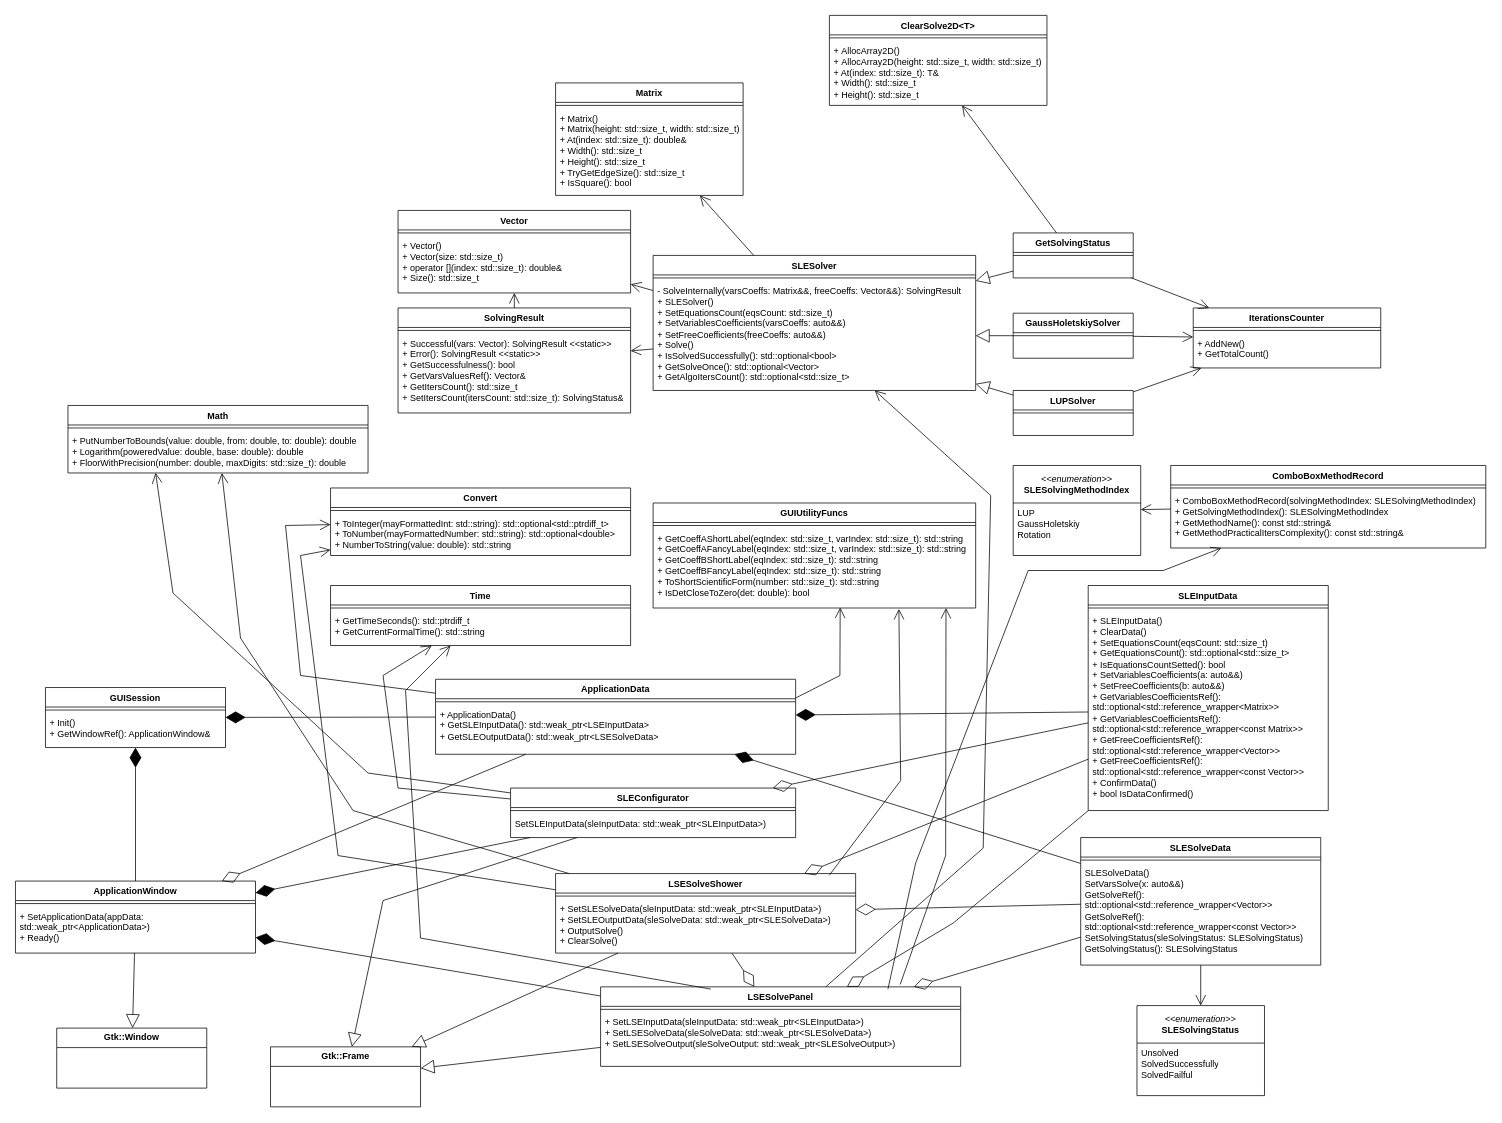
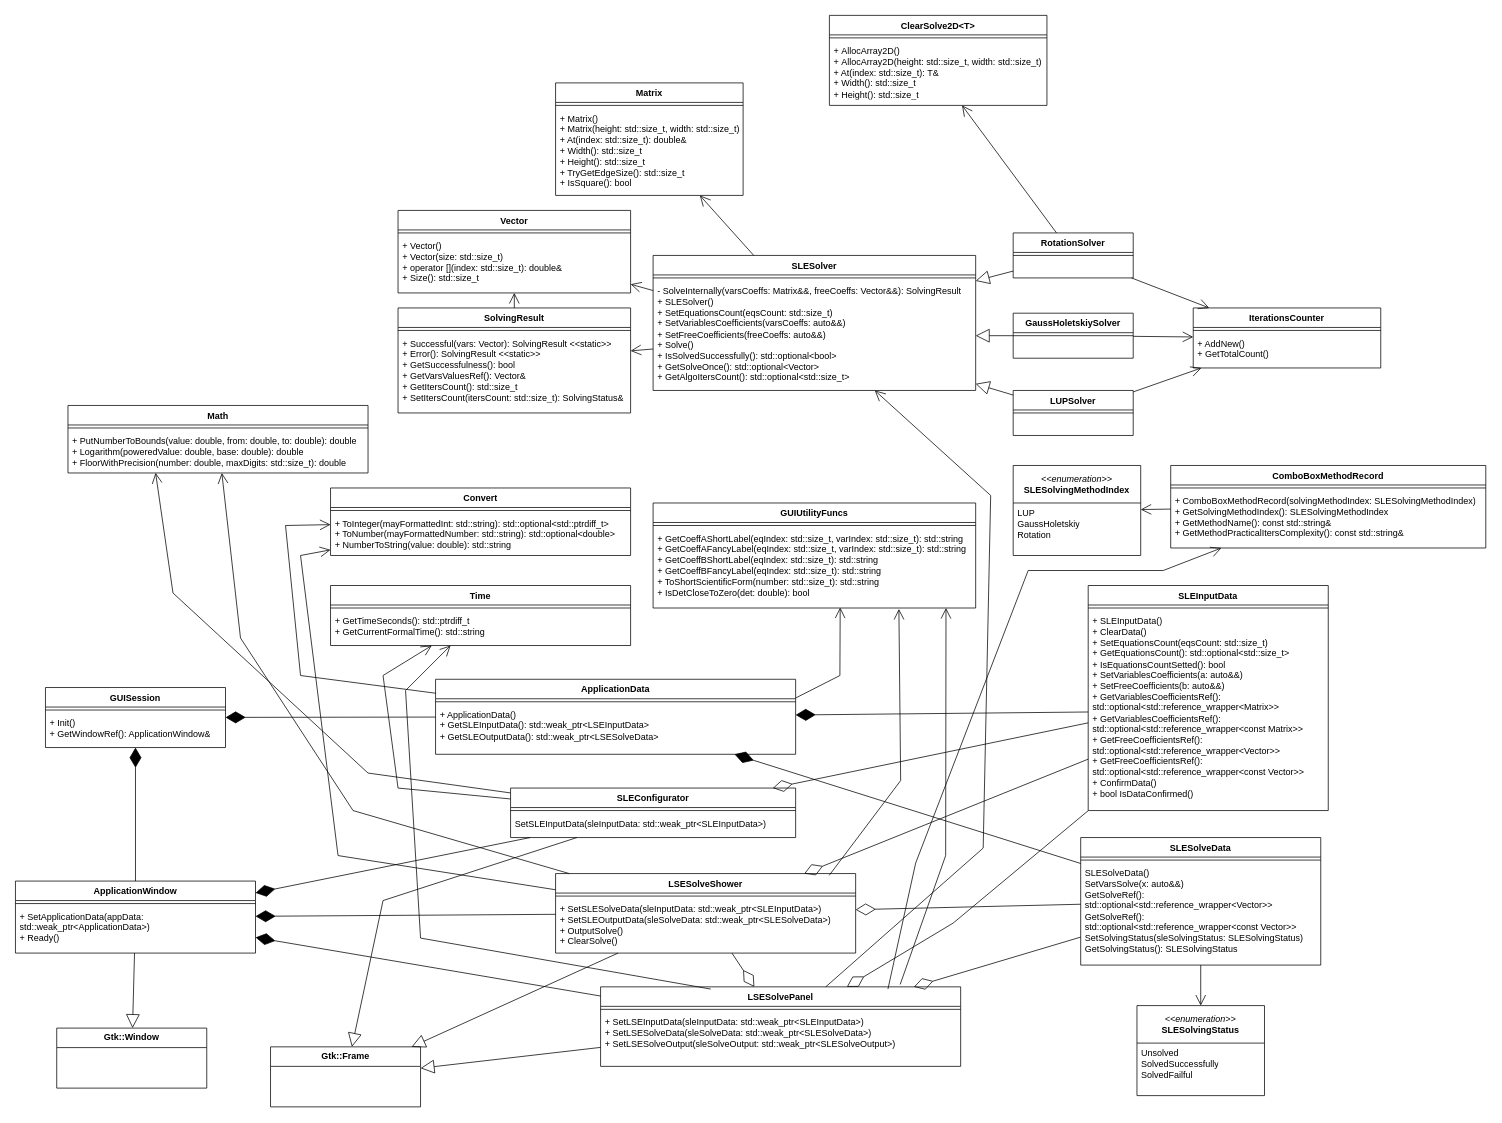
node "GetSolvingStatus": label "GetSolvingStatus" -> "RotationSolver"
edge "ApplicationData" -> "ApplicationWindow": removed
edge "LSESolveShower" -> "ApplicationWindow": added
